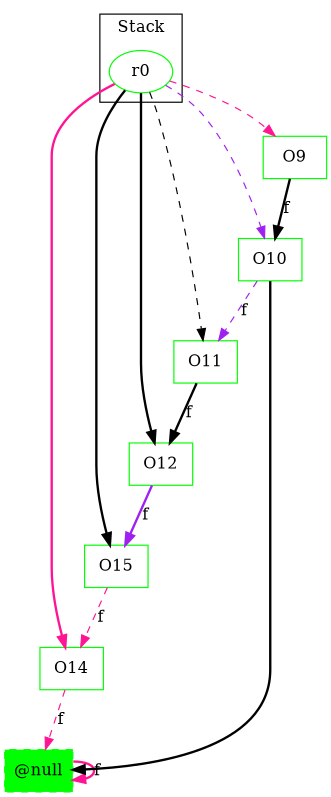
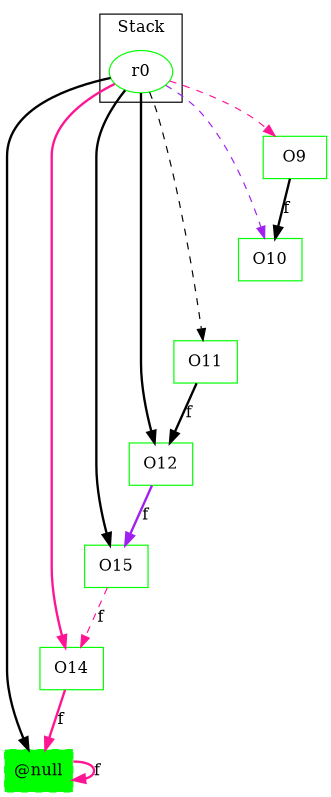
edge "O10" -> "O11": removed, label "f"
edge "O10" -> "@null": now "r0" -> "@null"
edge "O14" -> "@null": style dashed -> bold
